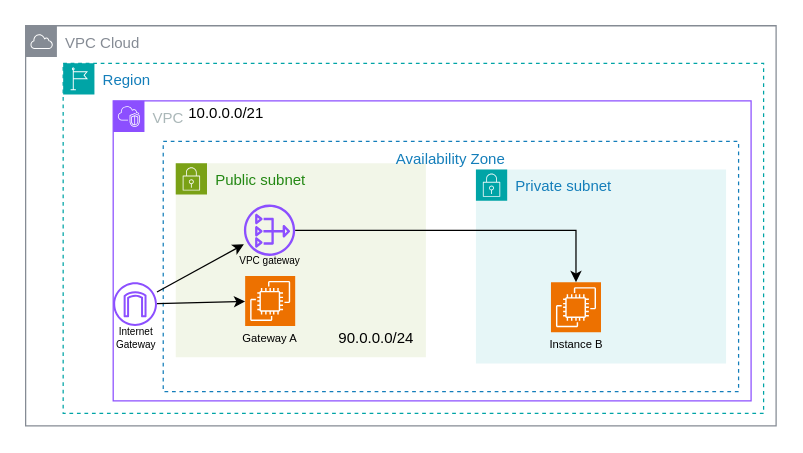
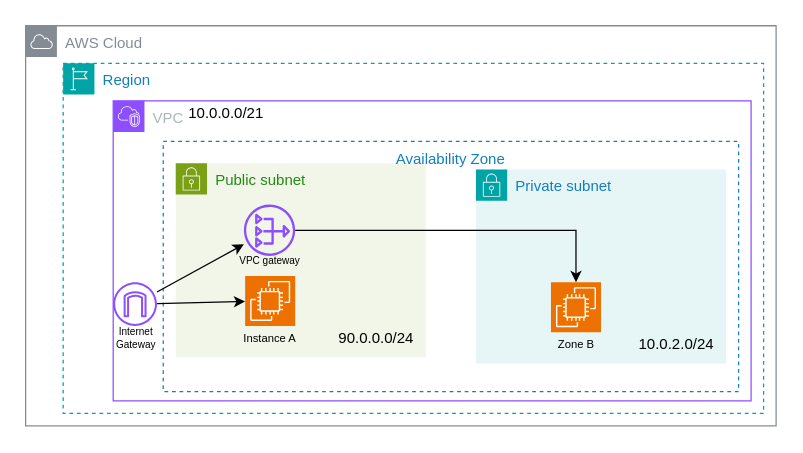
node "VPC Cloud": label "VPC Cloud" -> "AWS Cloud"
node "Gateway A": label "Gateway A" -> "Instance A"
node "Instance B": label "Instance B" -> "Zone B"
node "10.0.2.0/24": added
